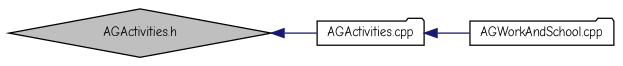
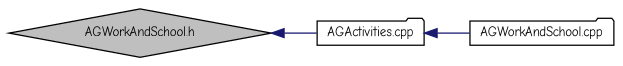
node "AGActivities.h": label "AGActivities.h" -> "AGWorkAndSchool.h"
